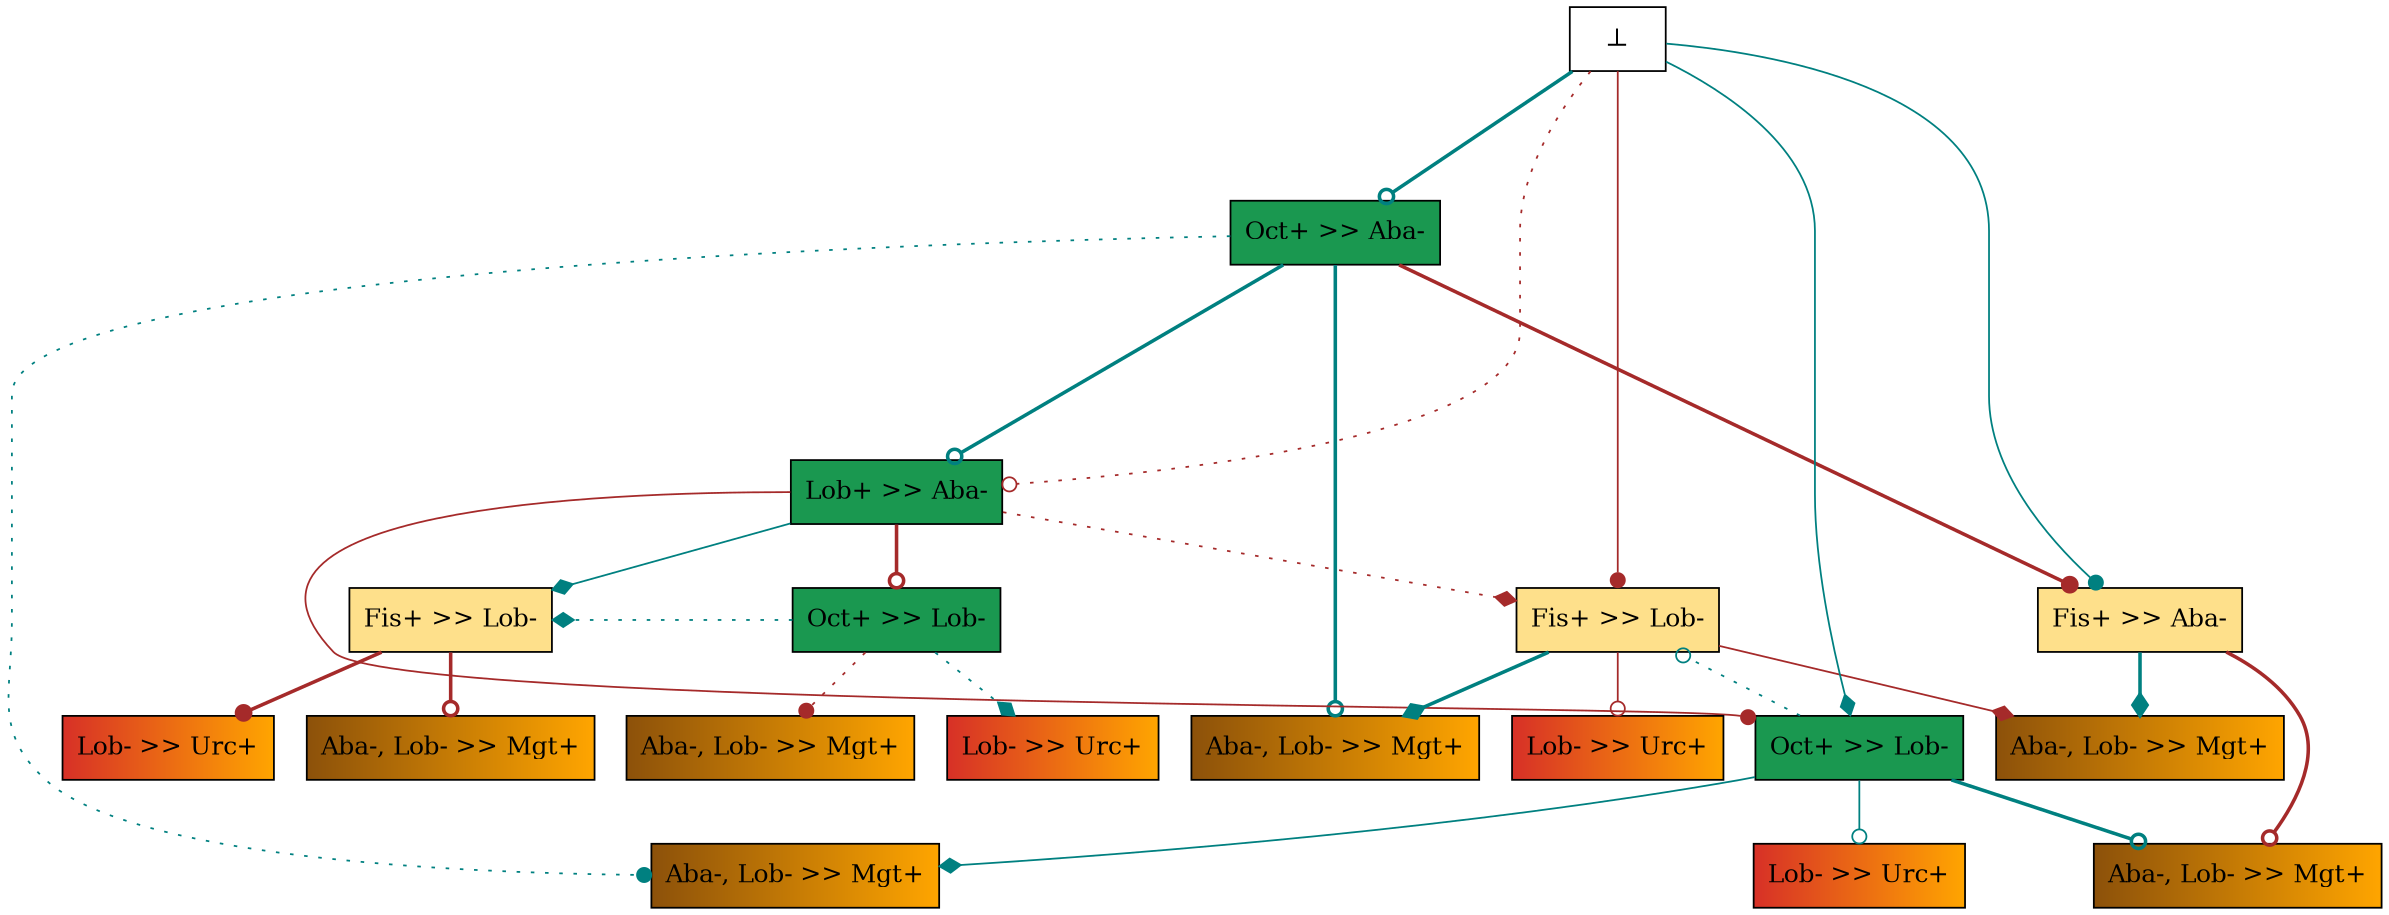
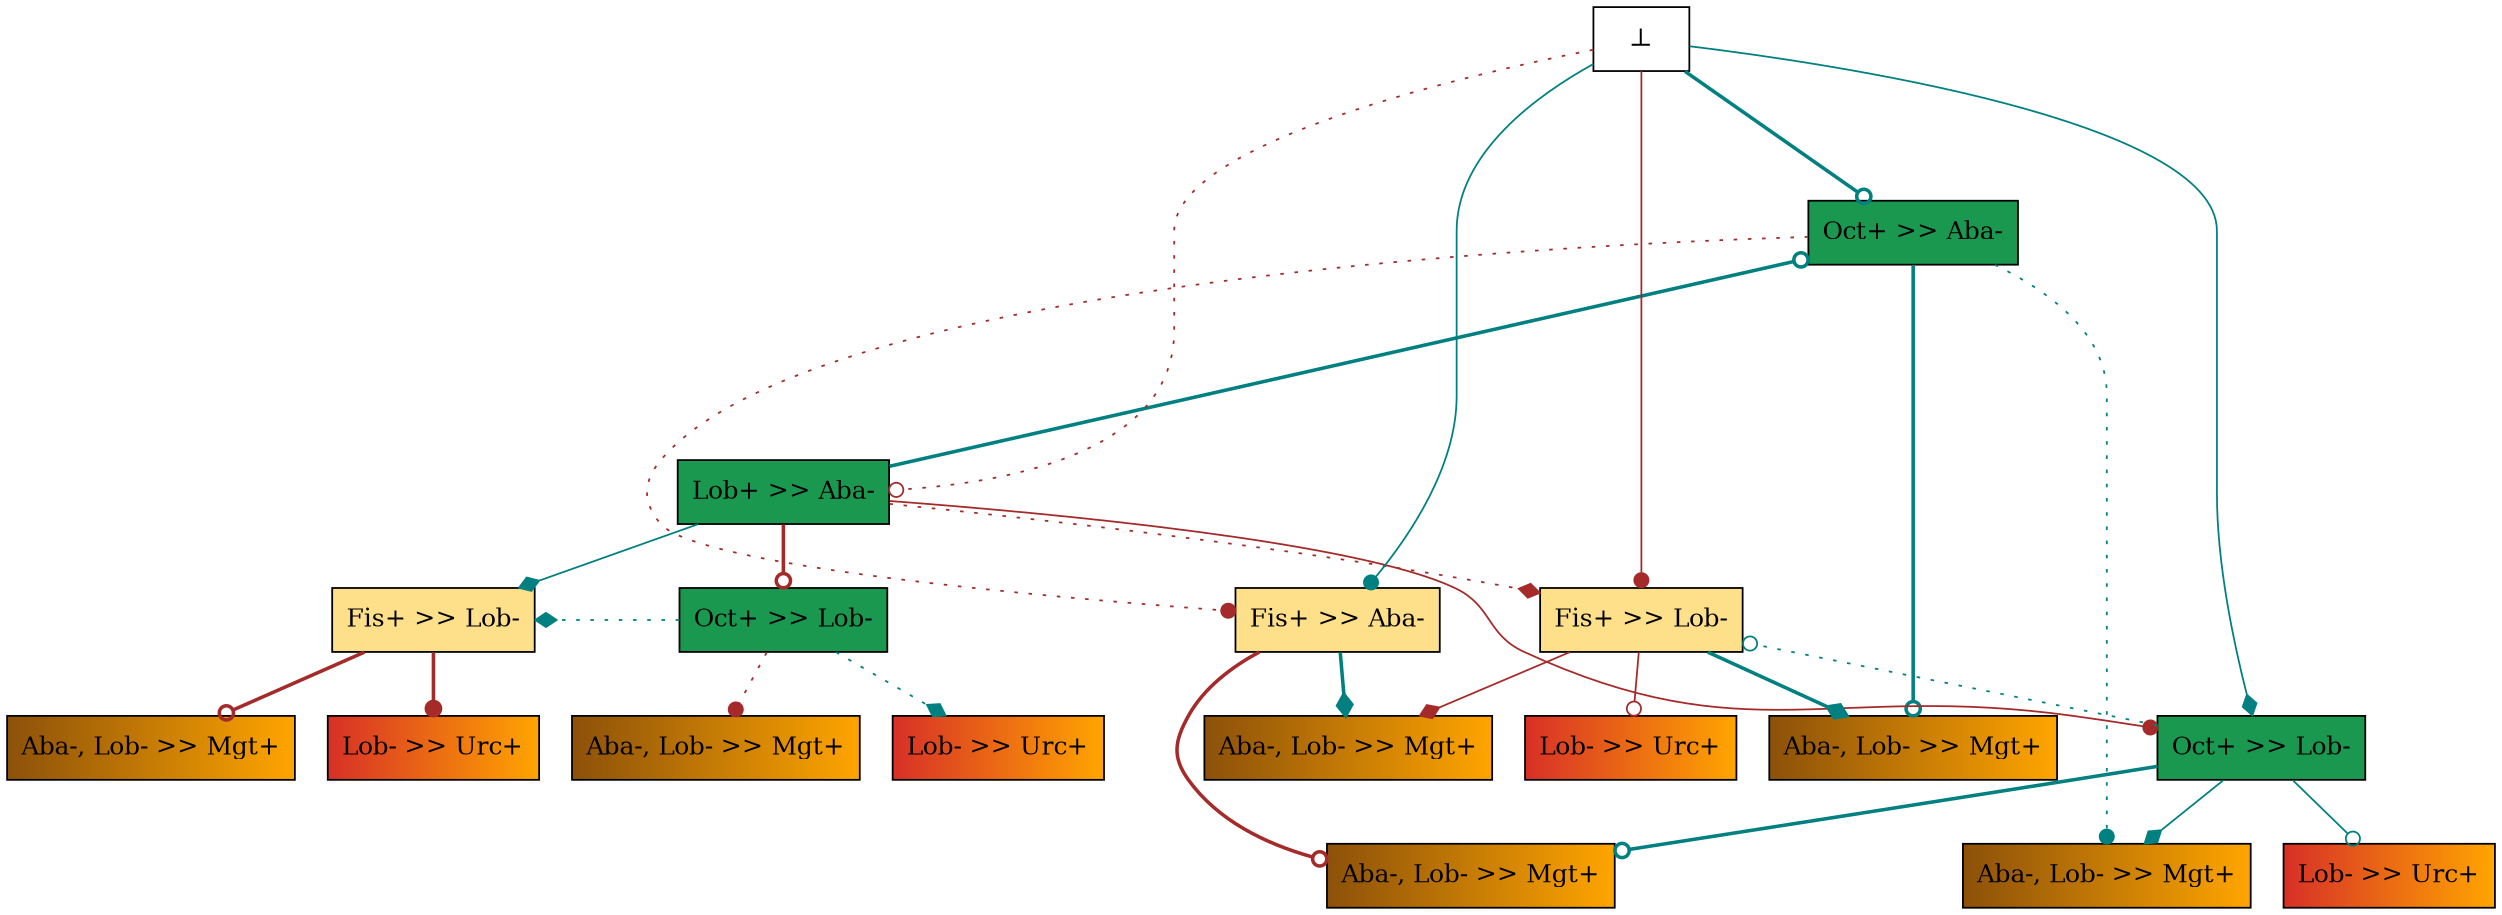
edge "Oct+ >> Aba-" -> "Lob+ >> Aba-": reversed
edge "Oct+ >> Aba-" -> "Fis+ >> Aba-": style bold -> dotted
